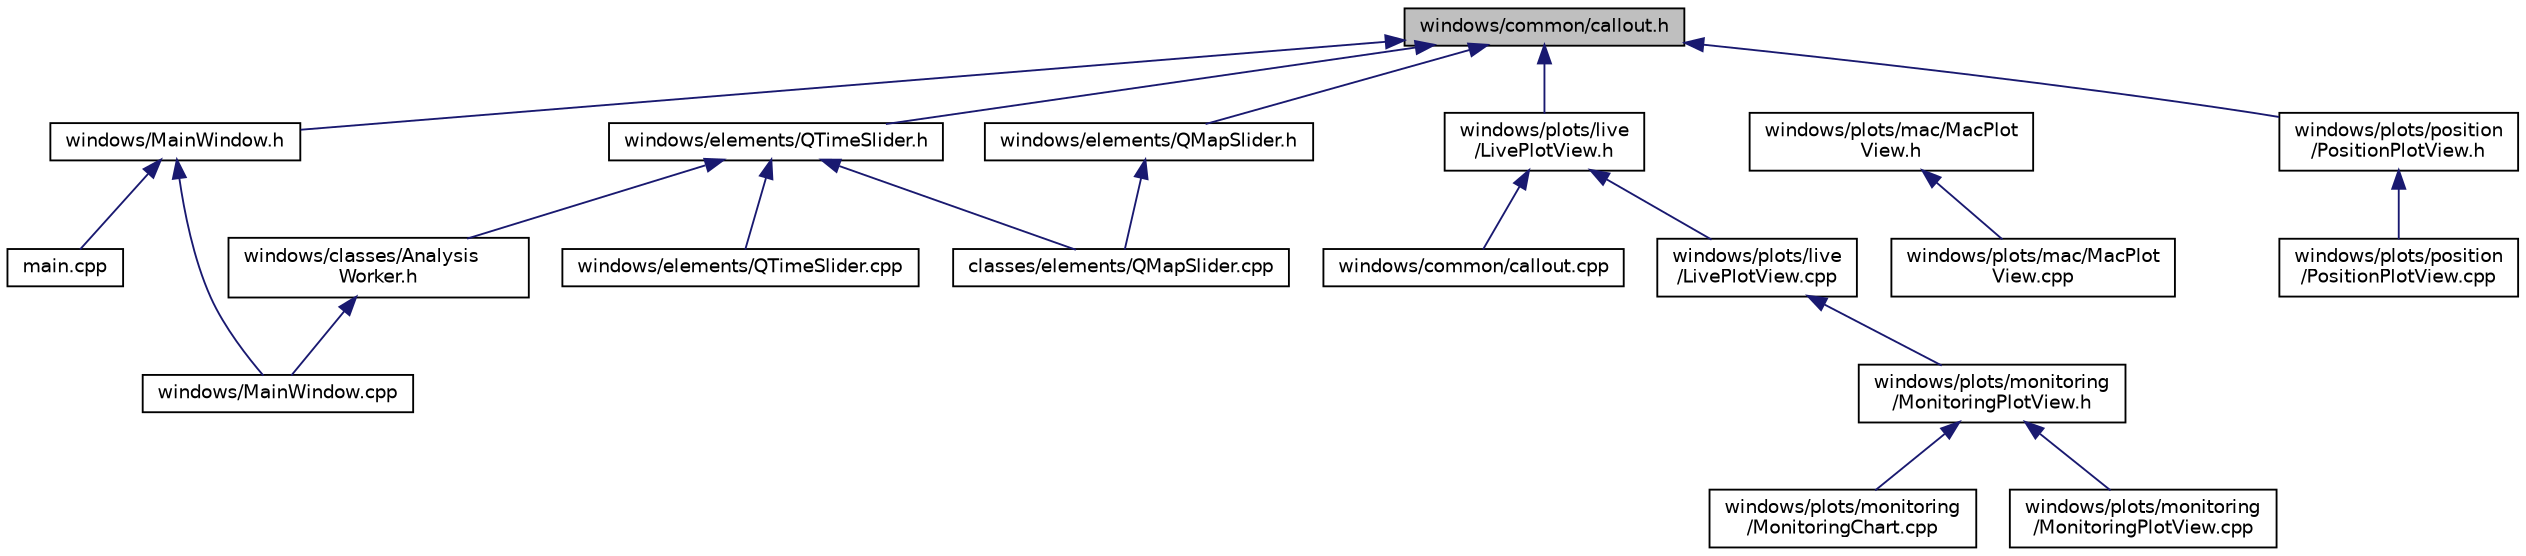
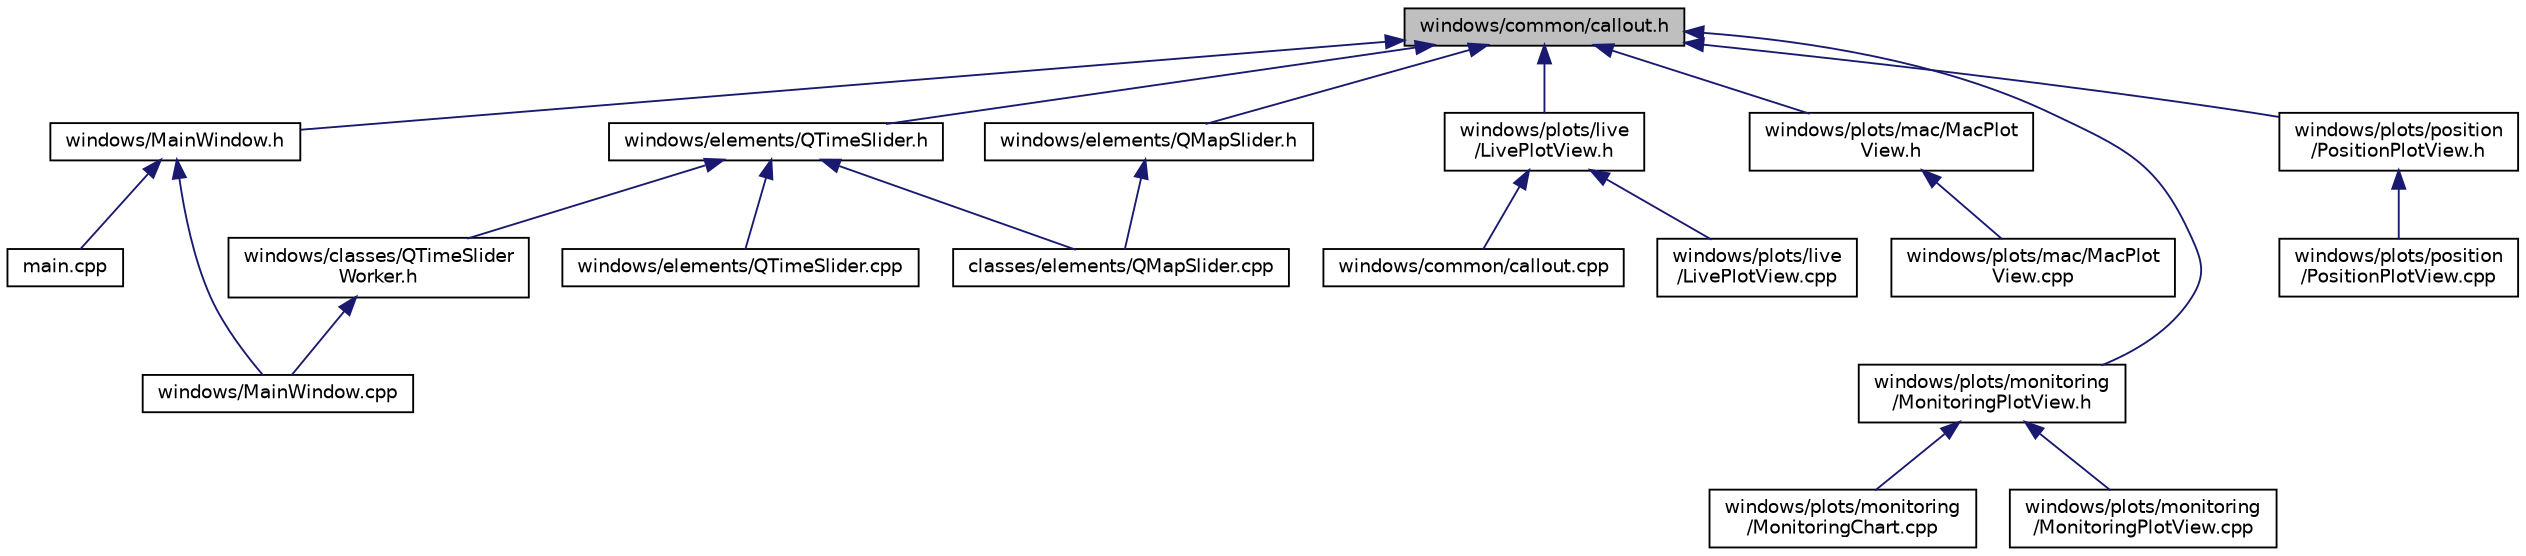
edge "windows/plots/mac/MacPlot View.h" -> "windows/common/callout.h": added
node "windows/classes/Analysis Worker.h": label "windows/classes/Analysis Worker.h" -> "windows/classes/QTimeSlider Worker.h"
edge "windows/plots/monitoring /MonitoringPlotView.h" -> "windows/plots/live /LivePlotView.cpp": now "windows/plots/monitoring /MonitoringPlotView.h" -> "windows/common/callout.h"
